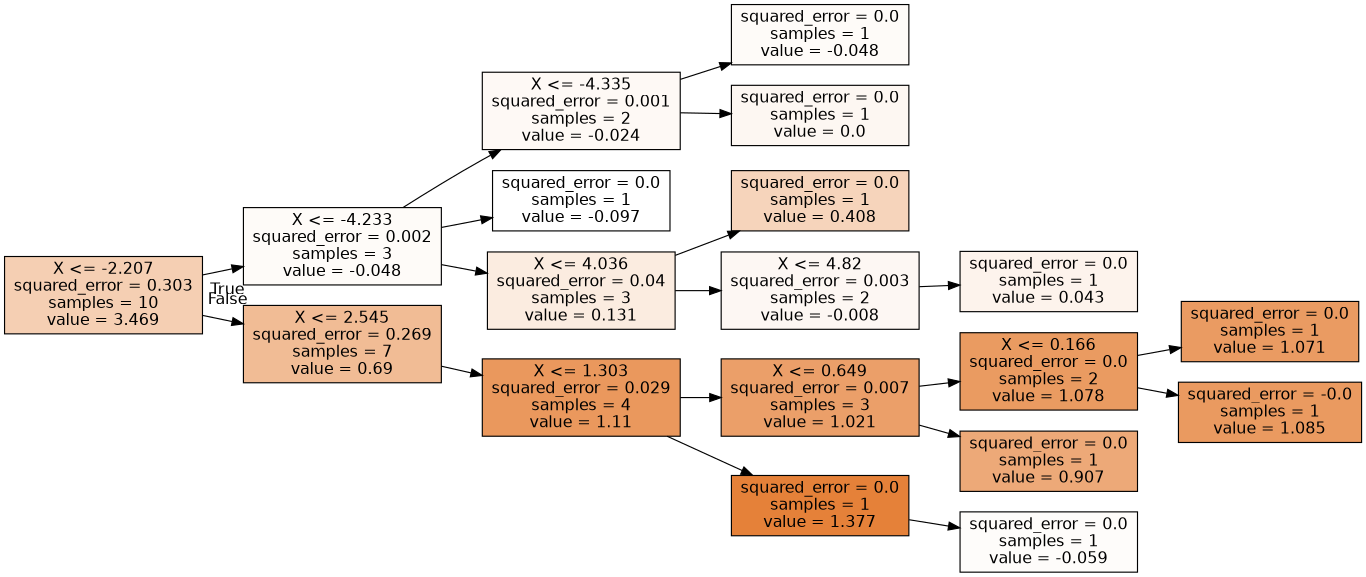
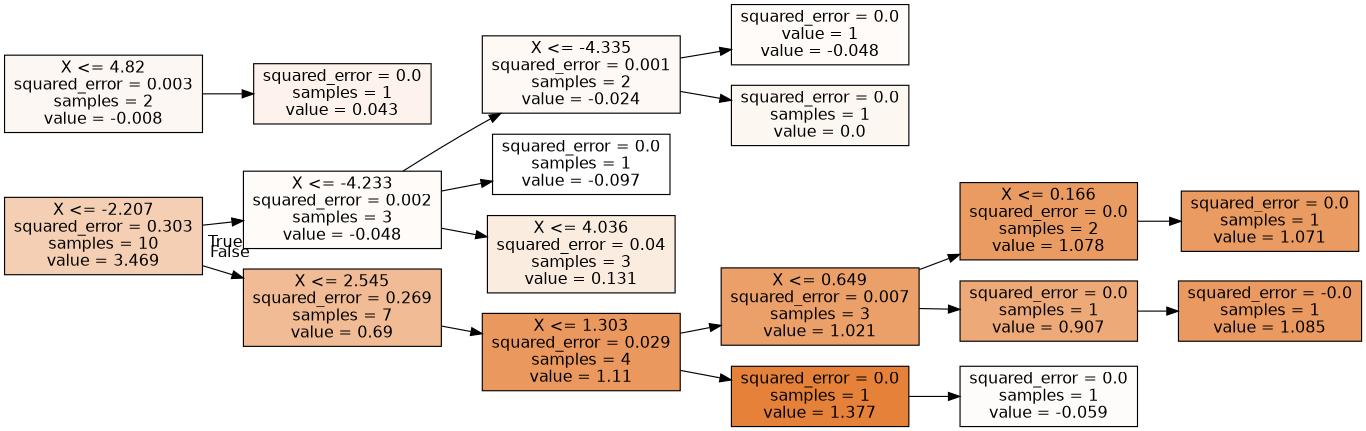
node "squared_error = 0.0 samples = 1 value = -0.048": label "squared_error = 0.0 samples = 1 value = -0.048" -> "squared_error = 0.0 value = 1 value = -0.048"
node "squared_error = 0.0 samples = 1 value = 0.408": removed
edge "X <= 4.036 squared_error = 0.04 samples = 3 value = 0.131" -> "X <= 4.82 squared_error = 0.003 samples = 2 value = -0.008": removed
edge "X <= 0.166 squared_error = 0.0 samples = 2 value = 1.078" -> "squared_error = -0.0 samples = 1 value = 1.085": now "squared_error = 0.0 samples = 1 value = 0.907" -> "squared_error = -0.0 samples = 1 value = 1.085"
